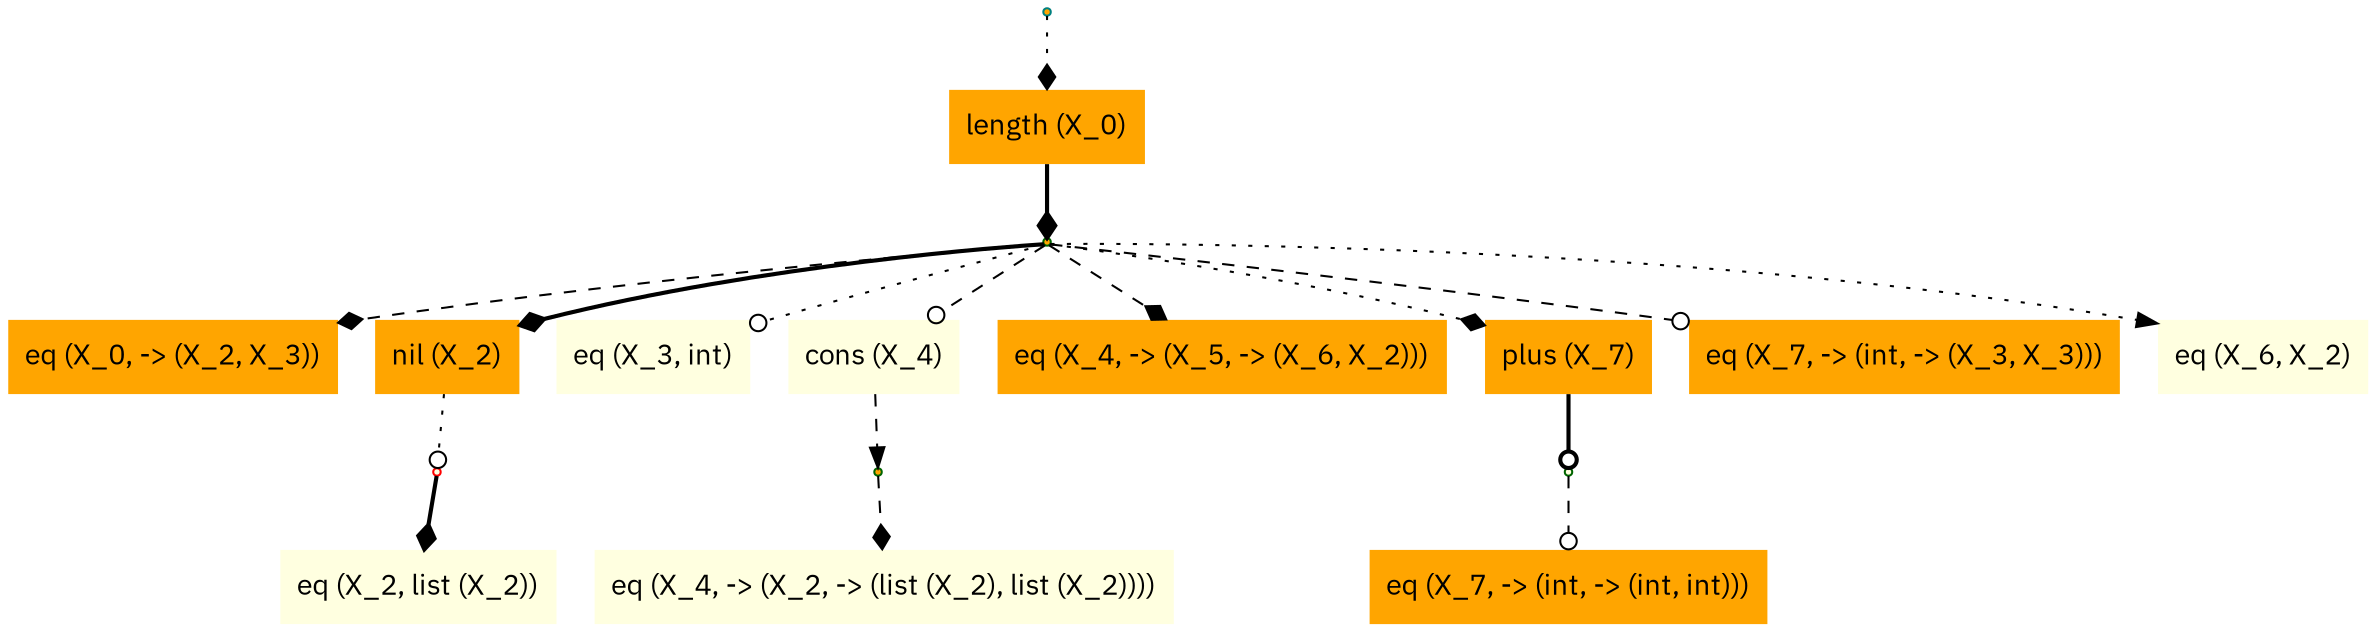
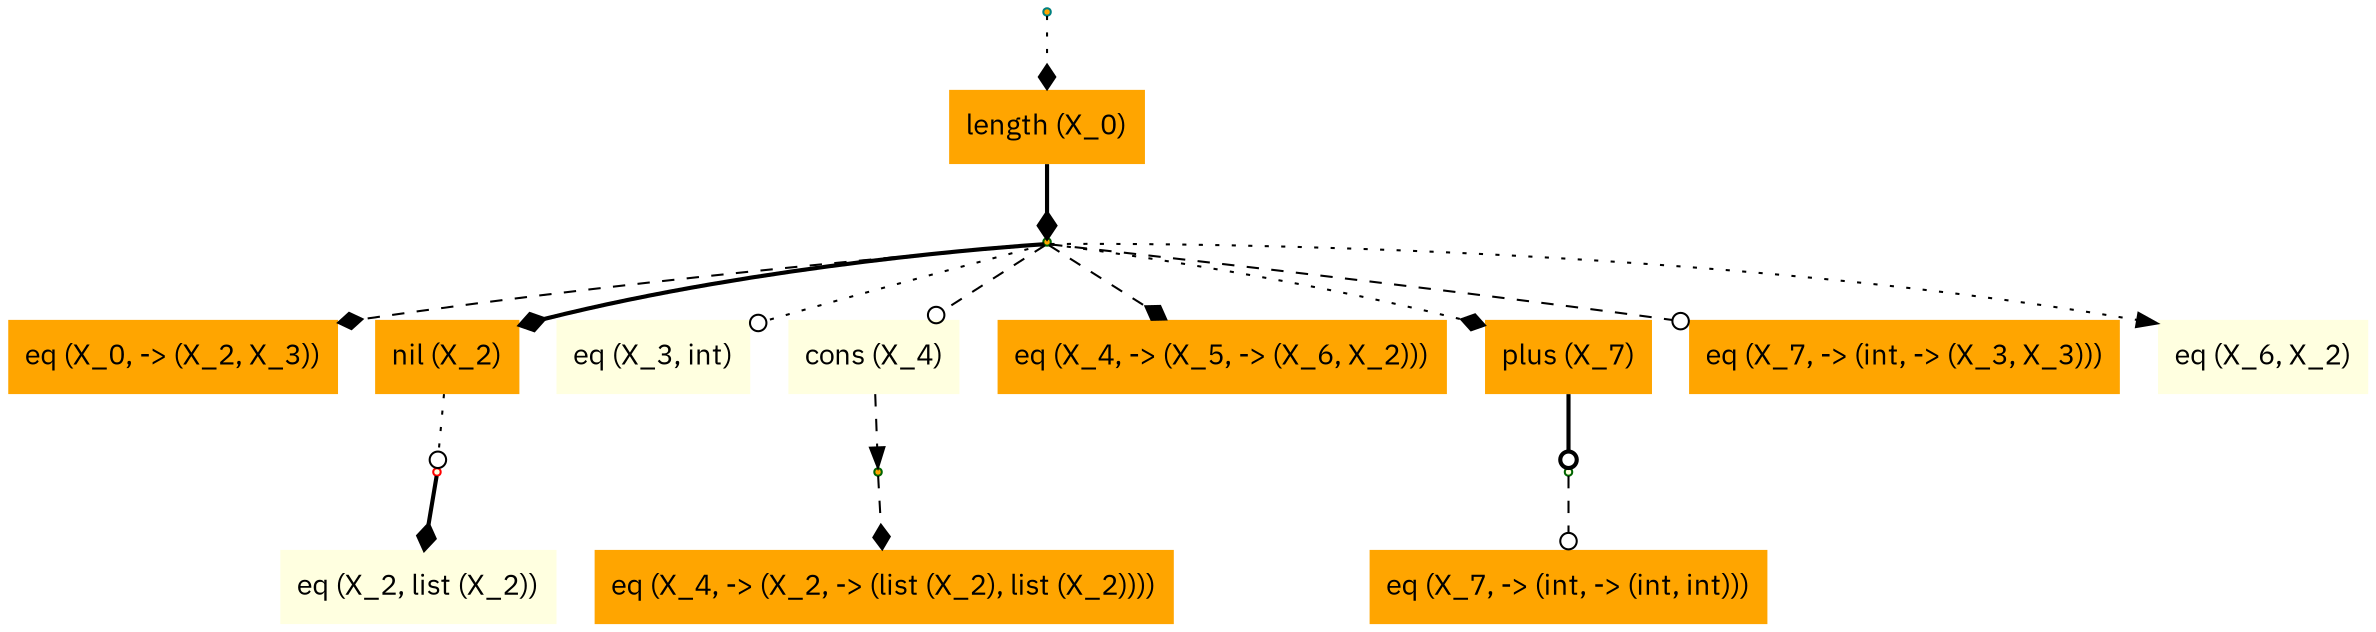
node "eq (X_4, -> (X_2, -> (list (X_2), list (X_2))))": fillcolor lightyellow -> orange
